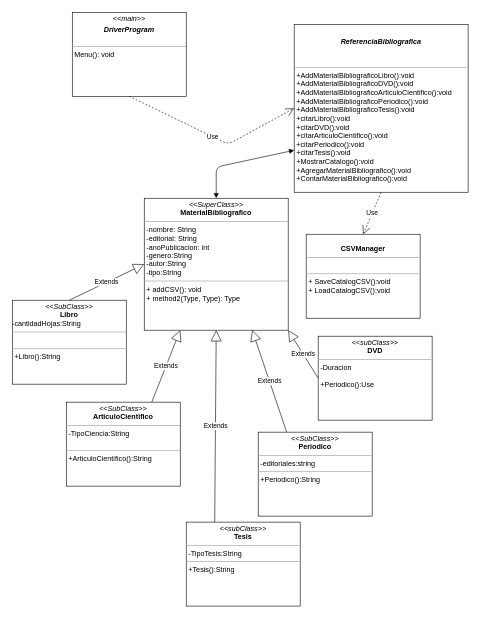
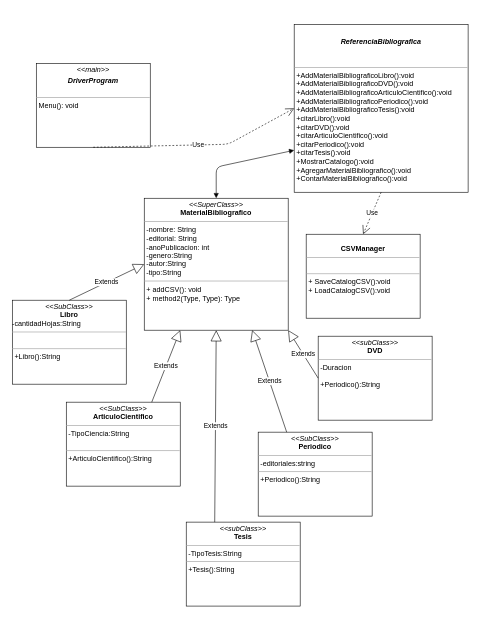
node "<<main>> DriverProgram Menu(): void": moved (129, 54) -> (93, 105)
node "<<subClass>> DVD -Duracion +Periodico():Use": label "<<subClass>> DVD -Duracion +Periodico():Use" -> "<<subClass>> DVD -Duracion +Periodico():String"
